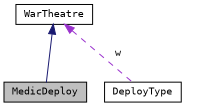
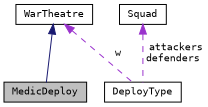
node "Squad": added
